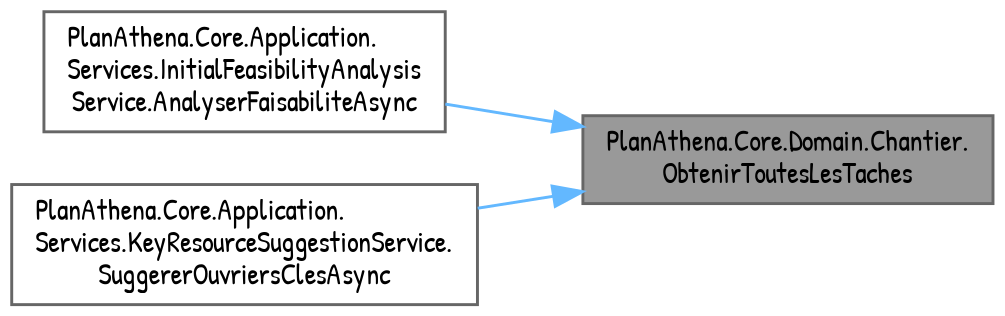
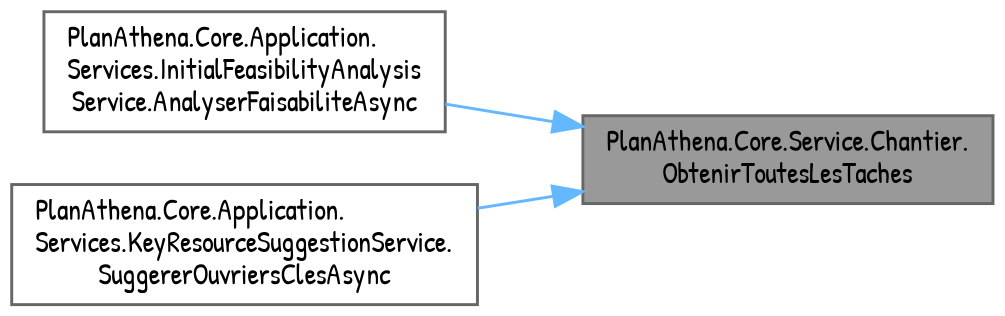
node "PlanAthena.Core.Domain.Chantier. ObtenirToutesLesTaches": label "PlanAthena.Core.Domain.Chantier. ObtenirToutesLesTaches" -> "PlanAthena.Core.Service.Chantier. ObtenirToutesLesTaches"
